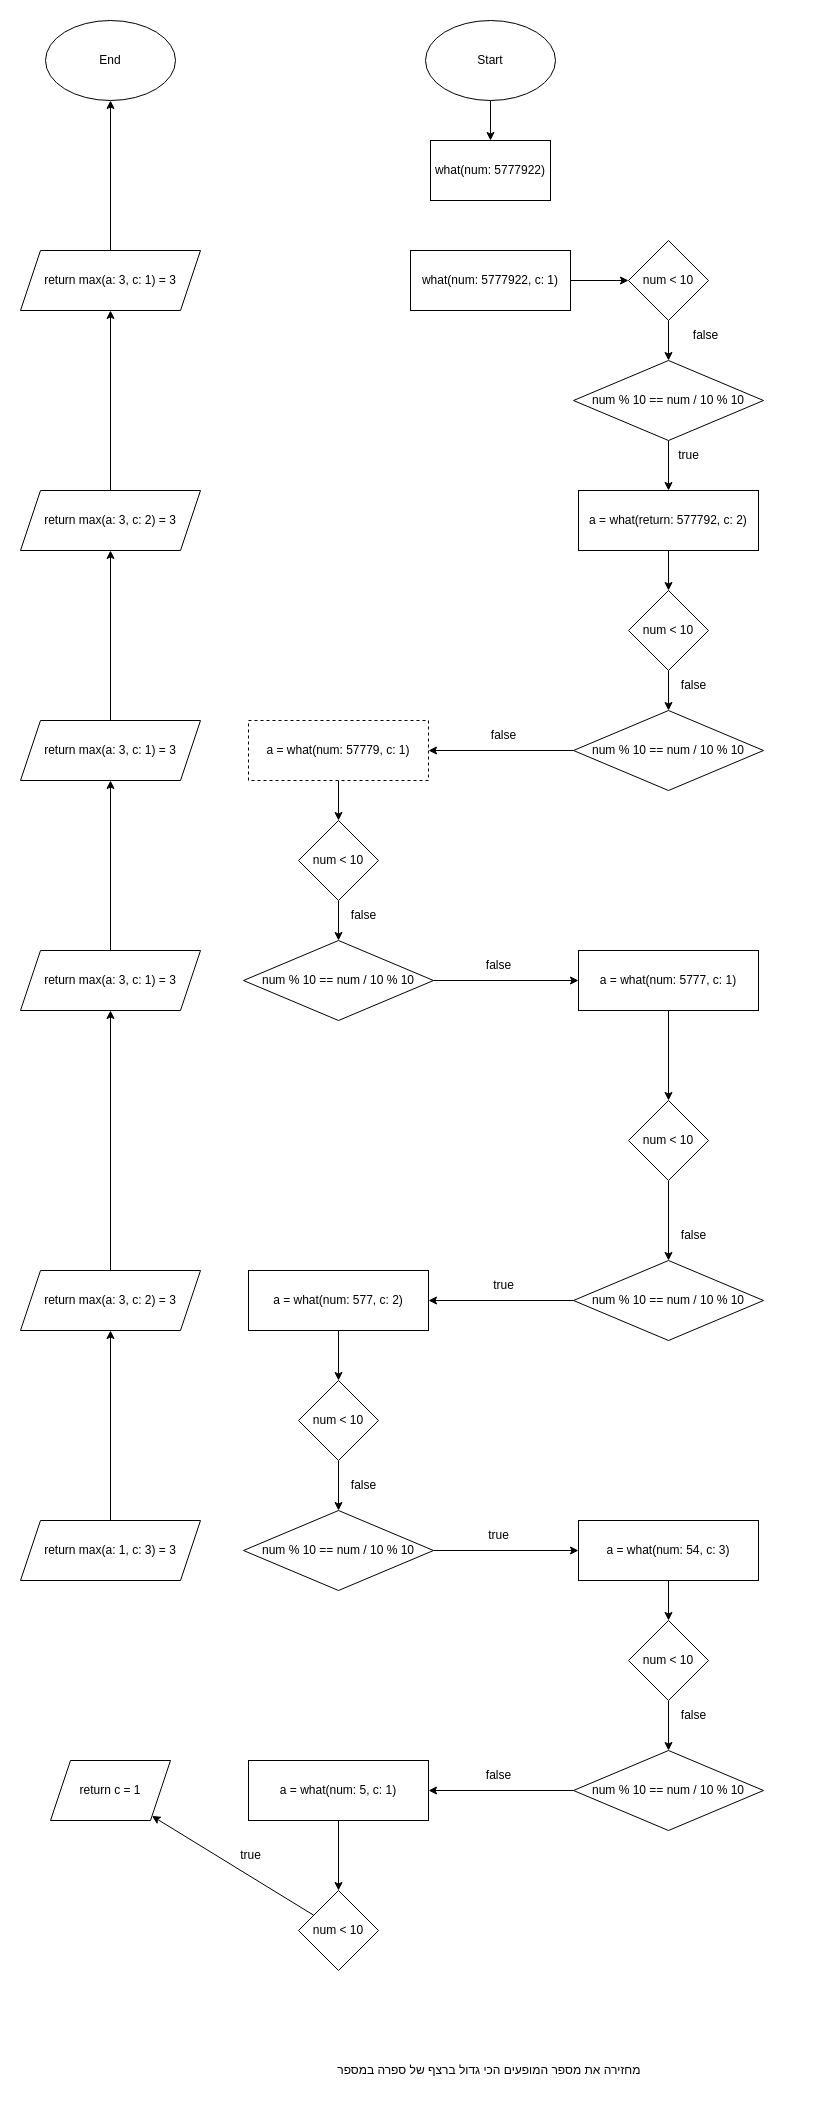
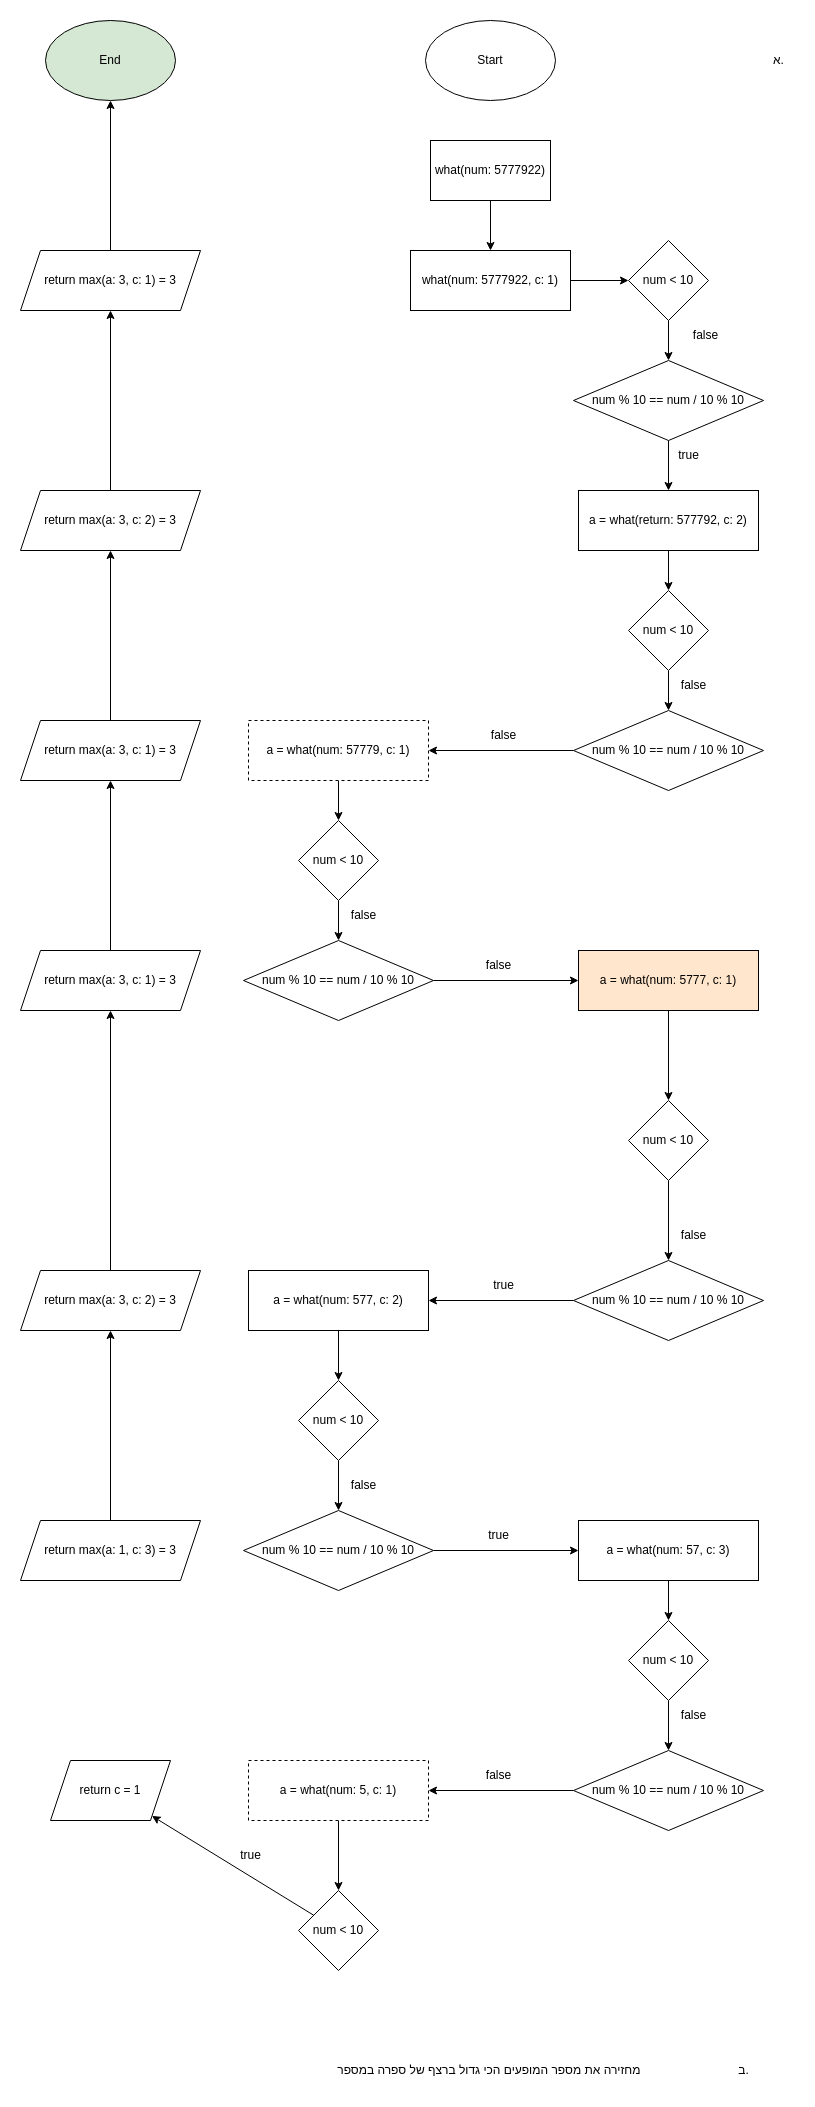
node "End": fillcolor #ffffff -> #d5e8d4
node "א.": added
edge "Start" -> "what(num: 5777922)": removed
edge "what(num: 5777922)" -> "what(num: 5777922, c: 1)": added
node "a = what(num: 5777, c: 1)": fillcolor #ffffff -> #ffe6cc
node "a = what(num: 54, c: 3)": label "a = what(num: 54, c: 3)" -> "a = what(num: 57, c: 3)"
node "a = what(num: 5, c: 1)": style solid -> dashed
node "ב.": added
